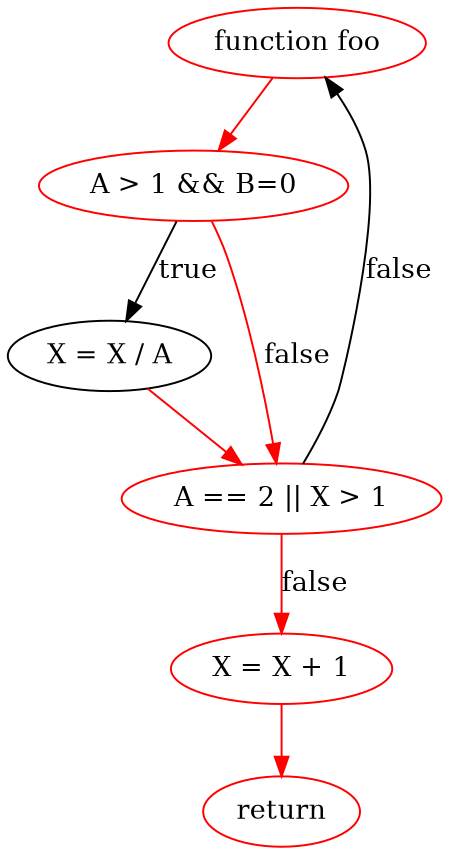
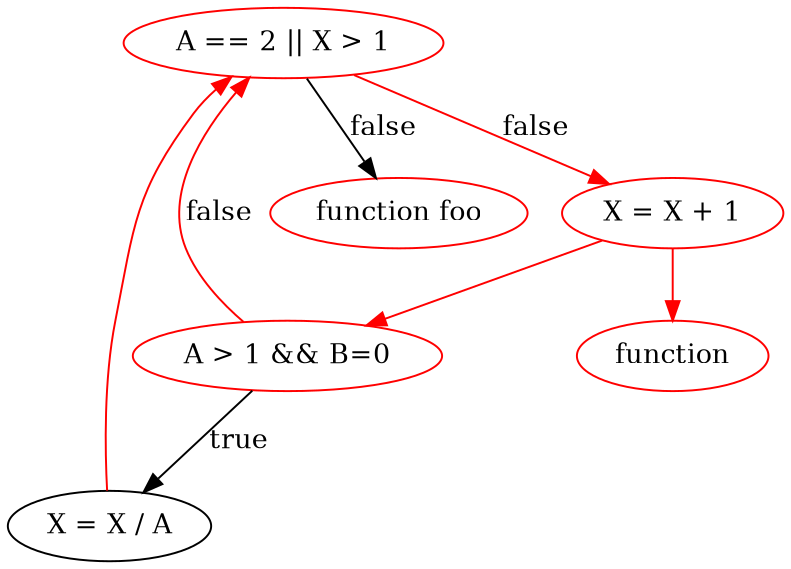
edge "function foo" -> "A > 1 && B=0": now "X = X + 1" -> "A > 1 && B=0"
node "return": label "return" -> "function"
